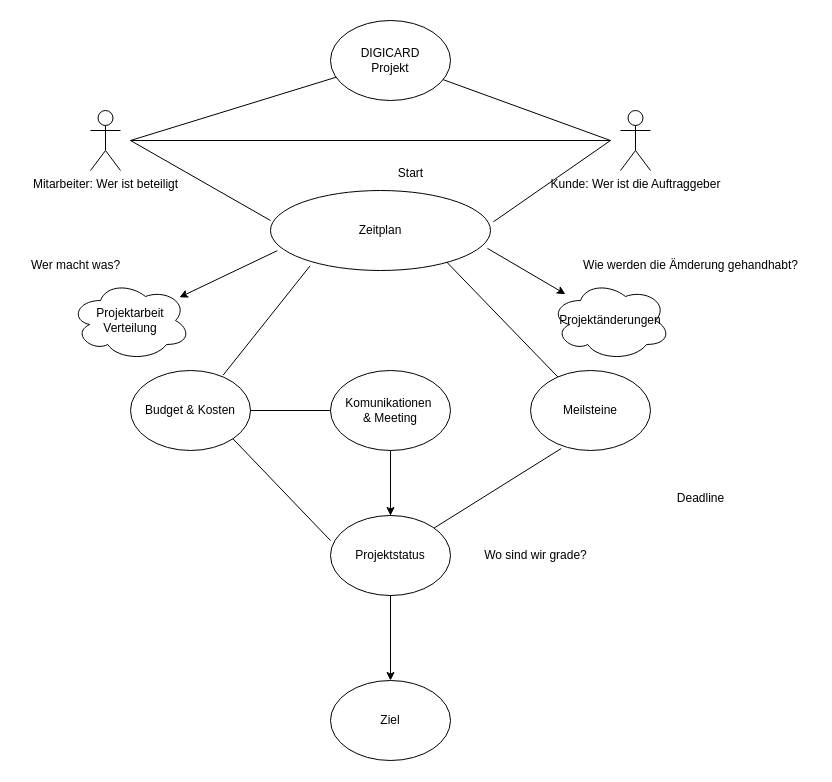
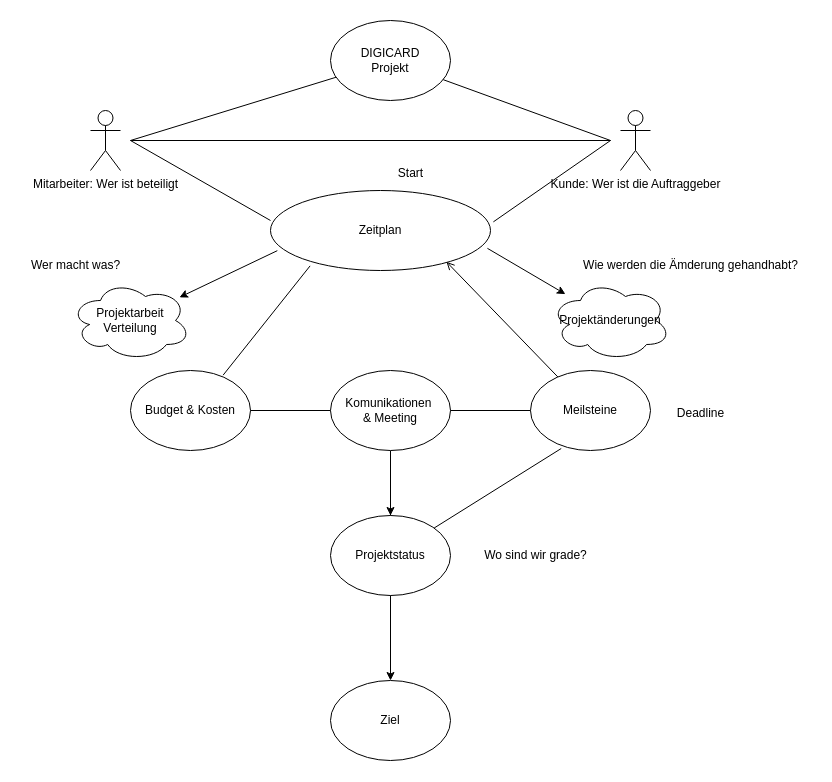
edge "Zeitplan" -- "Meilsteine": arrowhead none -> open
edge "Komunikationen & Meeting" -- "Meilsteine": added
edge "Budget & Kosten" -- "Projektstatus": removed
node "Deadline": moved (701, 499) -> (701, 414)
